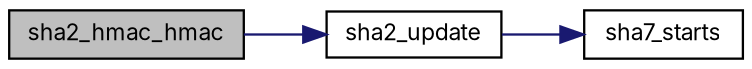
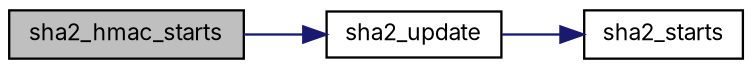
node "sha2_hmac_hmac": label "sha2_hmac_hmac" -> "sha2_hmac_starts"
node "sha7_starts": label "sha7_starts" -> "sha2_starts"
